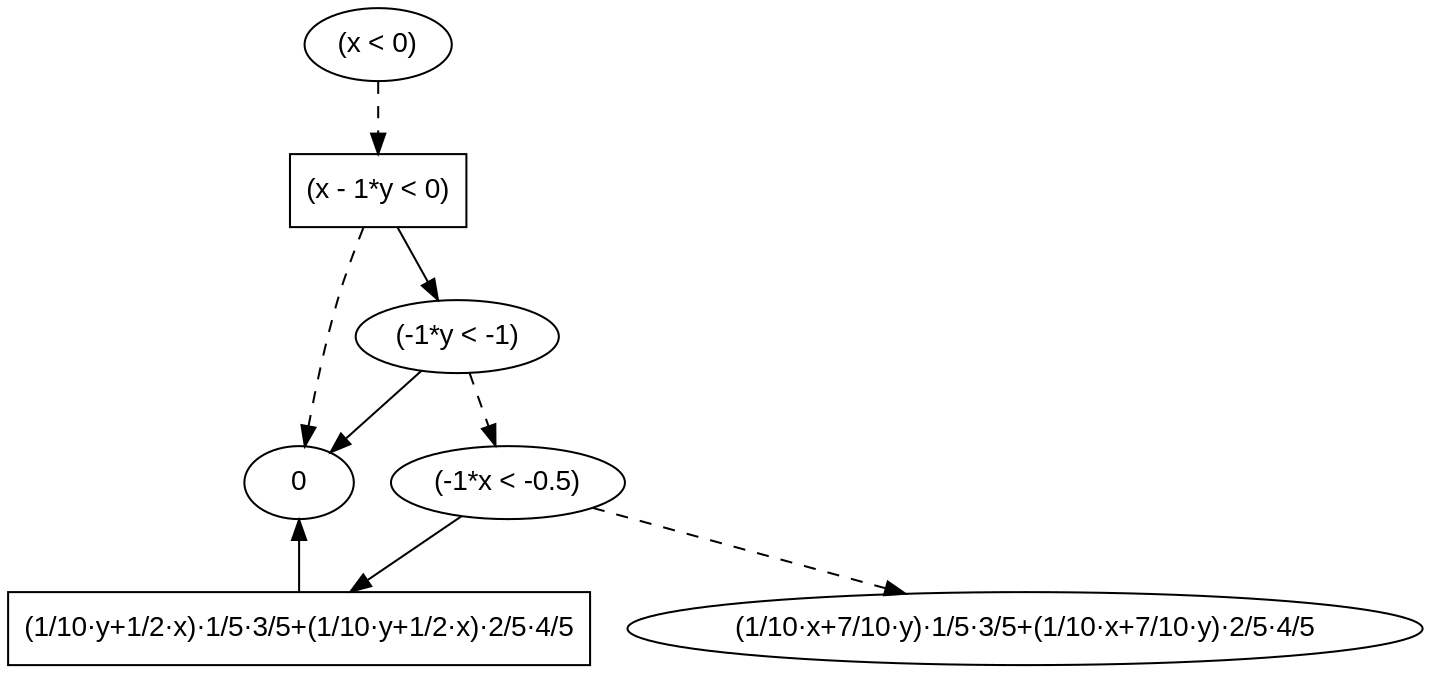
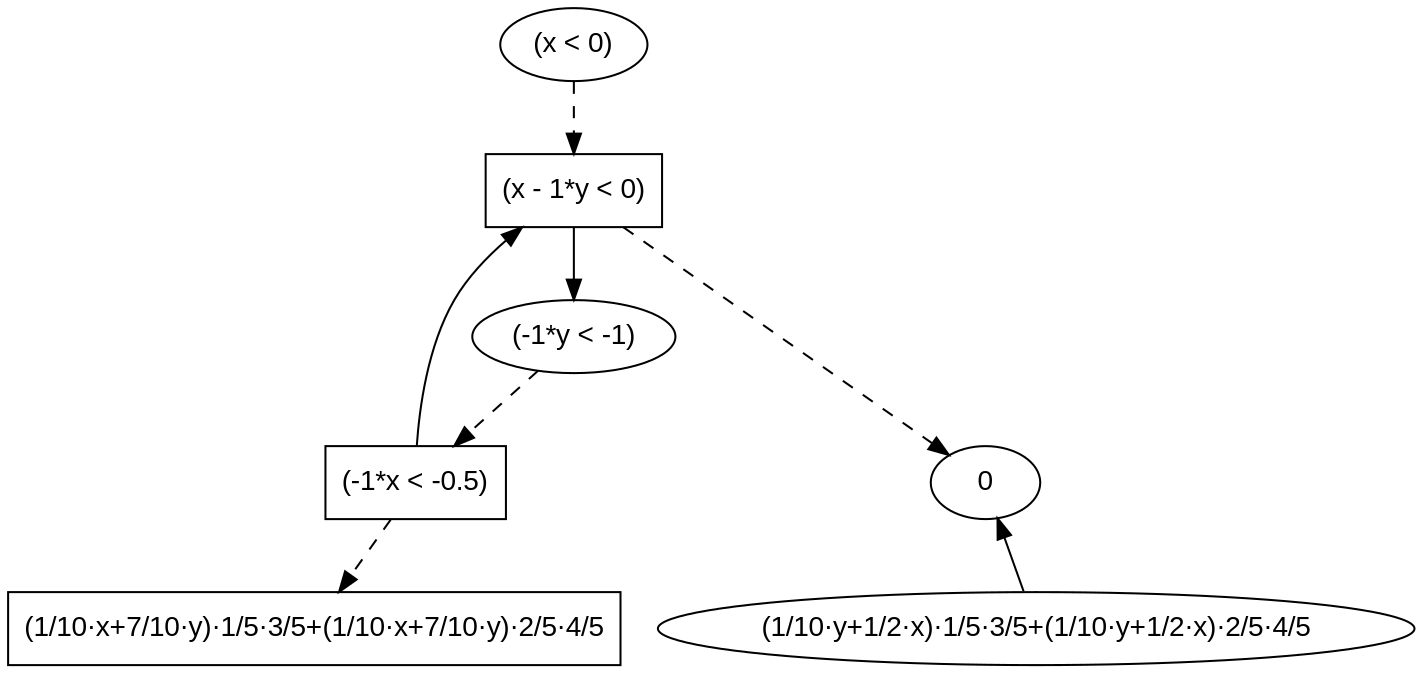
edge "(-1*y < -1)" -> "0": removed
node "(-1*x < -0.5)": shape ellipse -> box
edge "(-1*x < -0.5)" -> "(1/10·y+1/2·x)·1/5·3/5+(1/10·y+1/2·x)·2/5·4/5": now "(-1*x < -0.5)" -> "(x - 1*y < 0)"
node "(1/10·y+1/2·x)·1/5·3/5+(1/10·y+1/2·x)·2/5·4/5": shape box -> ellipse
node "(1/10·x+7/10·y)·1/5·3/5+(1/10·x+7/10·y)·2/5·4/5": shape ellipse -> box
